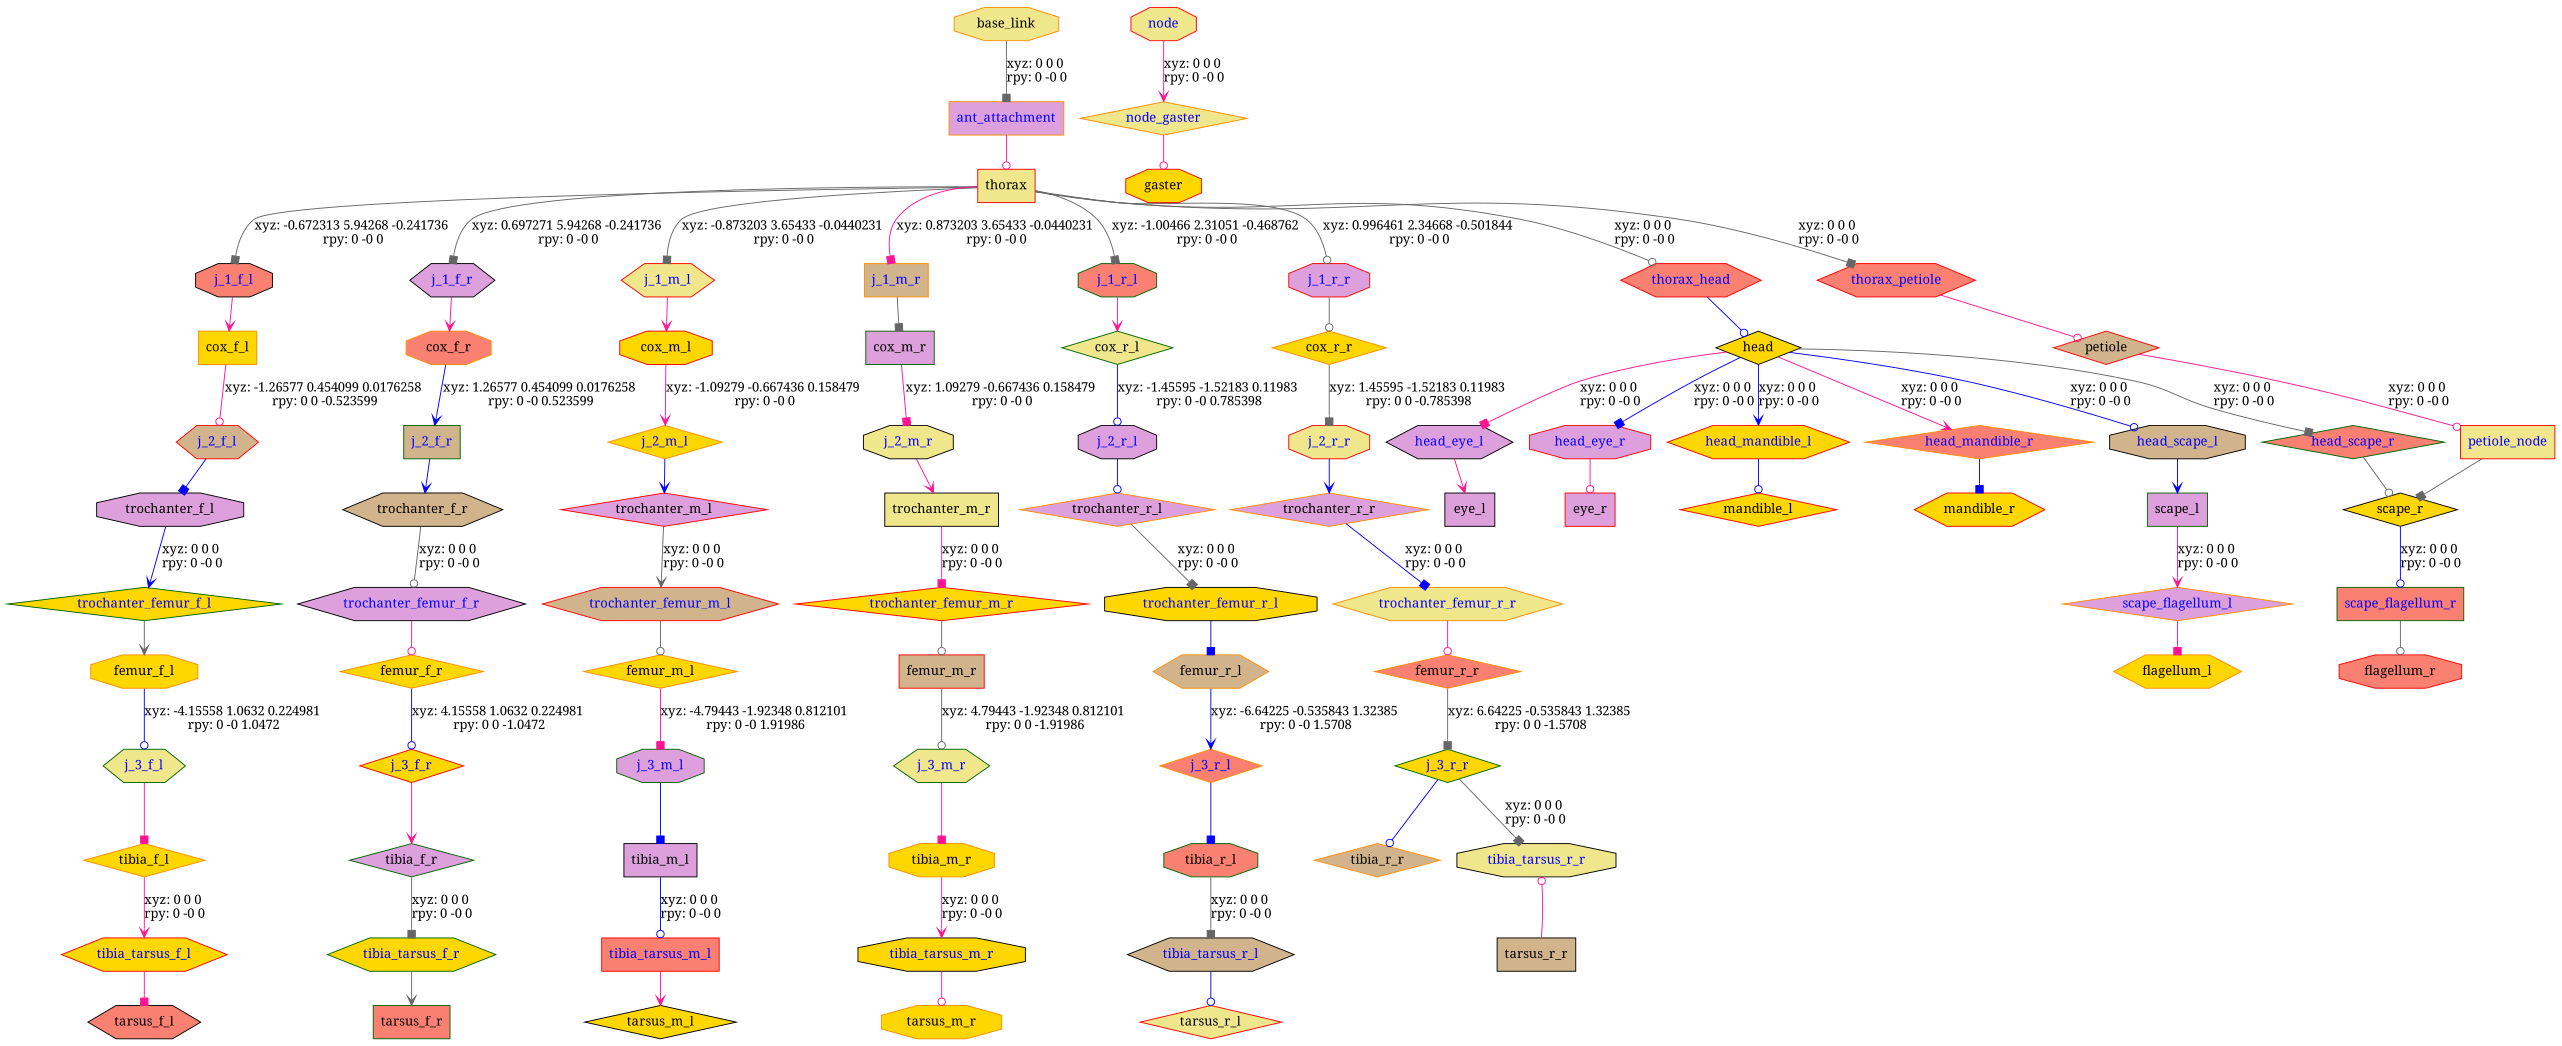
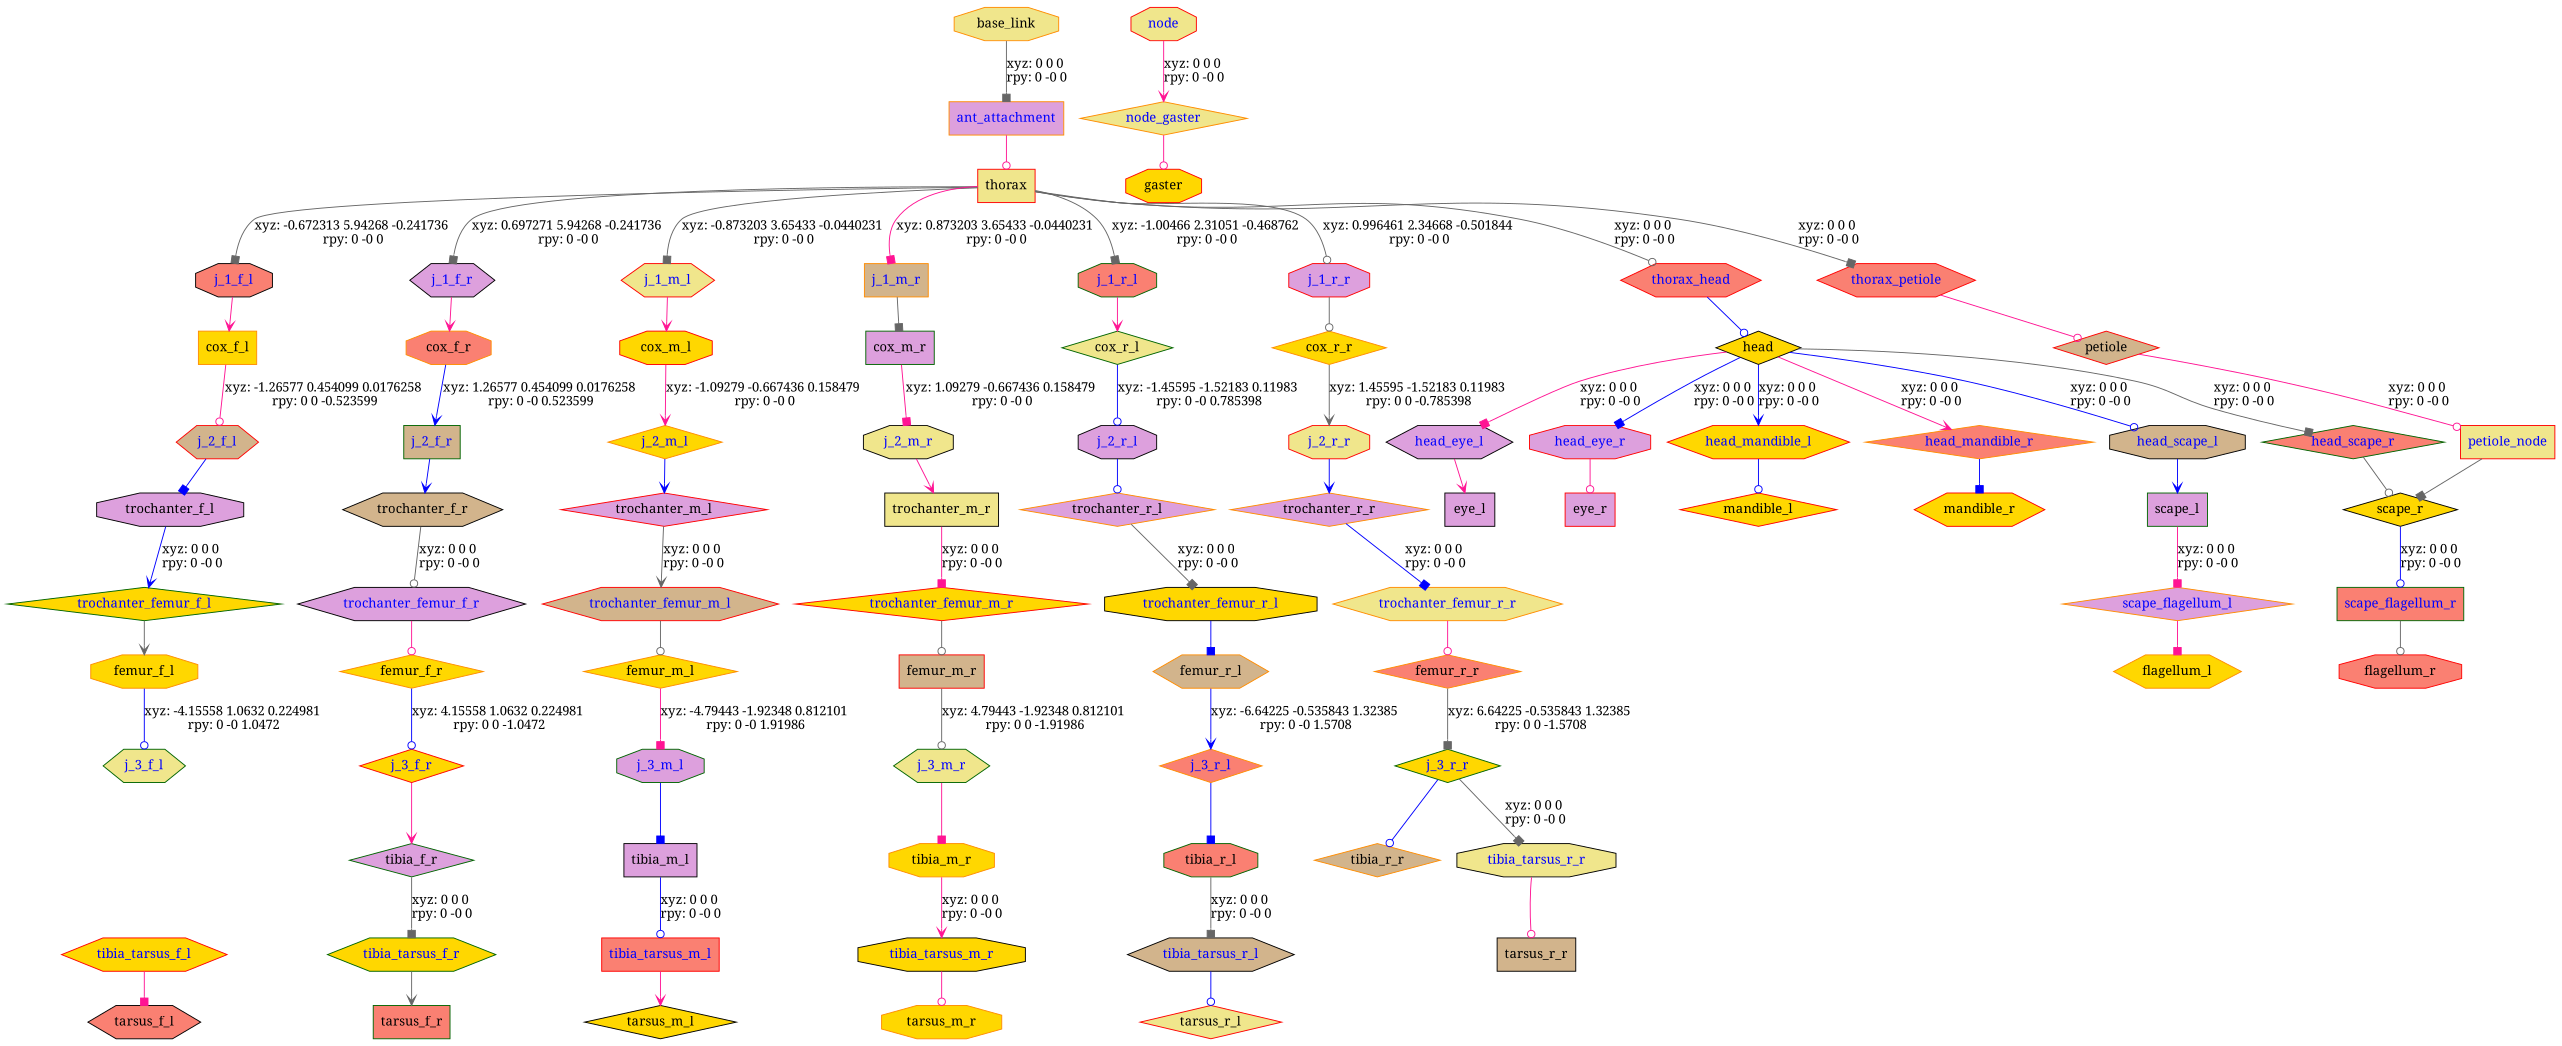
edge "cox_r_r" -> "j_2_r_r": arrowhead box -> vee
edge "scape_l" -> "scape_flagellum_l": arrowhead vee -> box
node "tibia_f_l": removed
edge "tarsus_r_r" -> "tibia_tarsus_r_r": reversed
